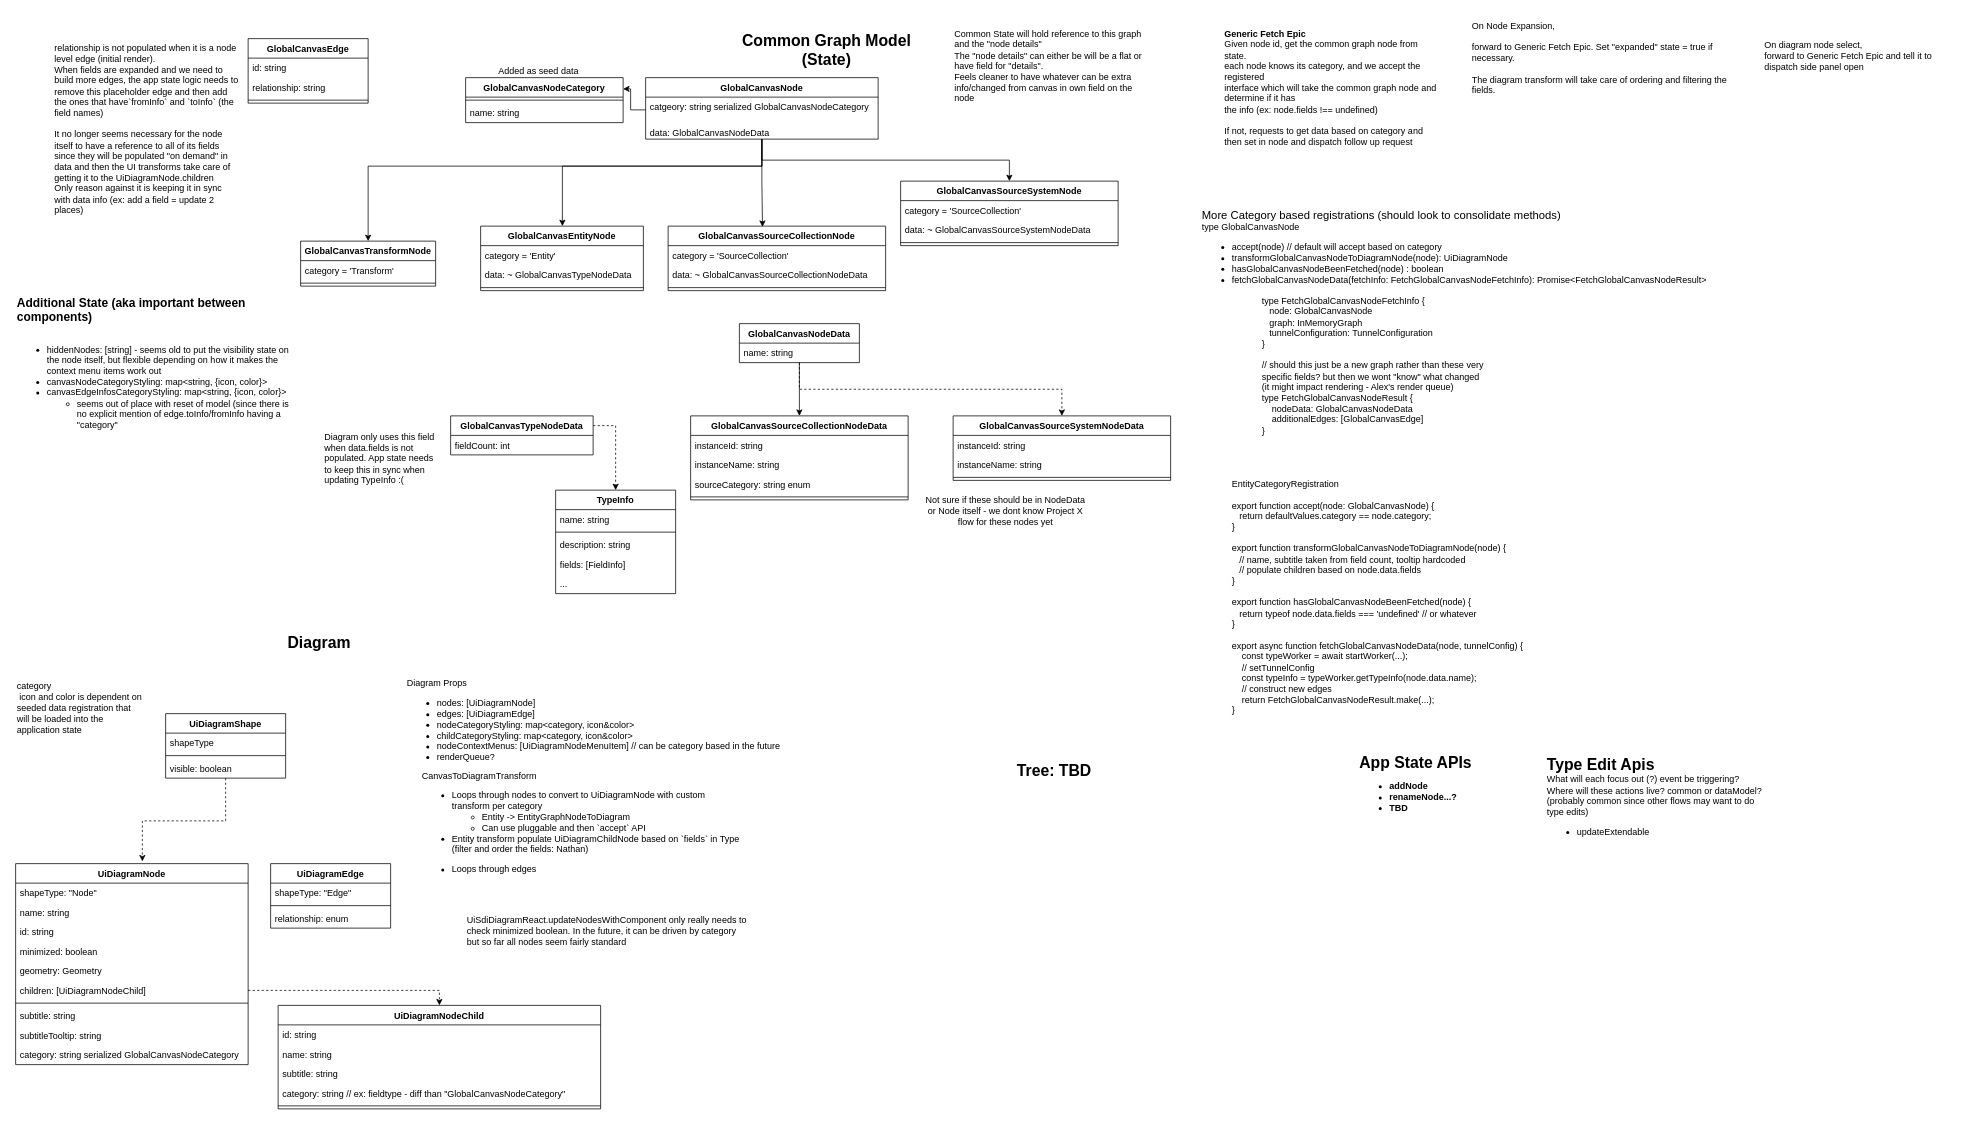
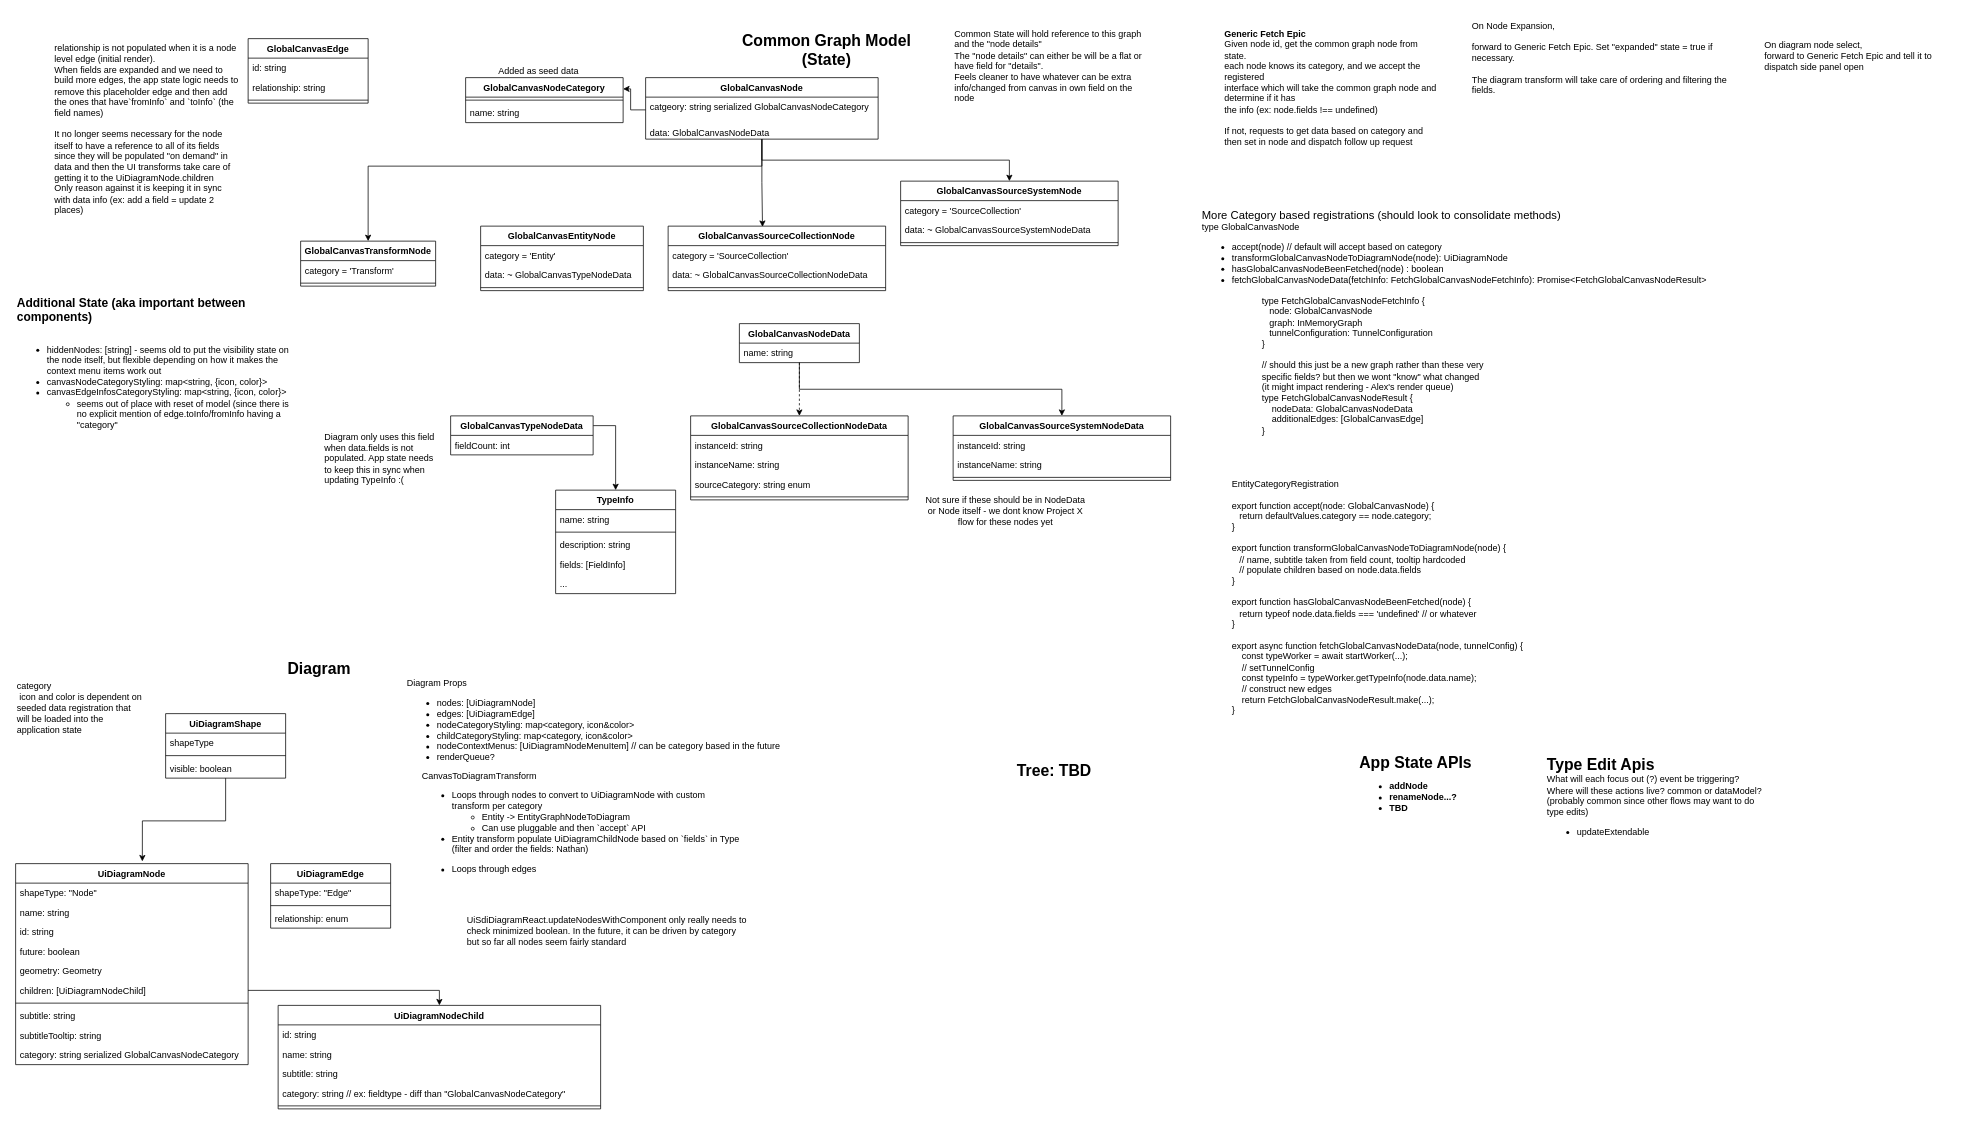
edge "GlobalCanvasNode" -> "GlobalCanvasEntityNode": removed
edge "GlobalCanvasNodeData" -> "GlobalCanvasSourceSystemNodeData": style dashed -> solid
edge "GlobalCanvasNodeData" -> "GlobalCanvasSourceCollectionNodeData": style solid -> dashed
edge "GlobalCanvasTypeNodeData" -> "TypeInfo": style dashed -> solid
node "Diagram": moved (319, 642) -> (319, 669)
edge "UiDiagramShape" -> "UiDiagramNode": style dashed -> solid
node "minimized: boolean": label "minimized: boolean" -> "future: boolean"
edge "children: [UiDiagramNodeChild]" -> "UiDiagramNodeChild": style dashed -> solid
